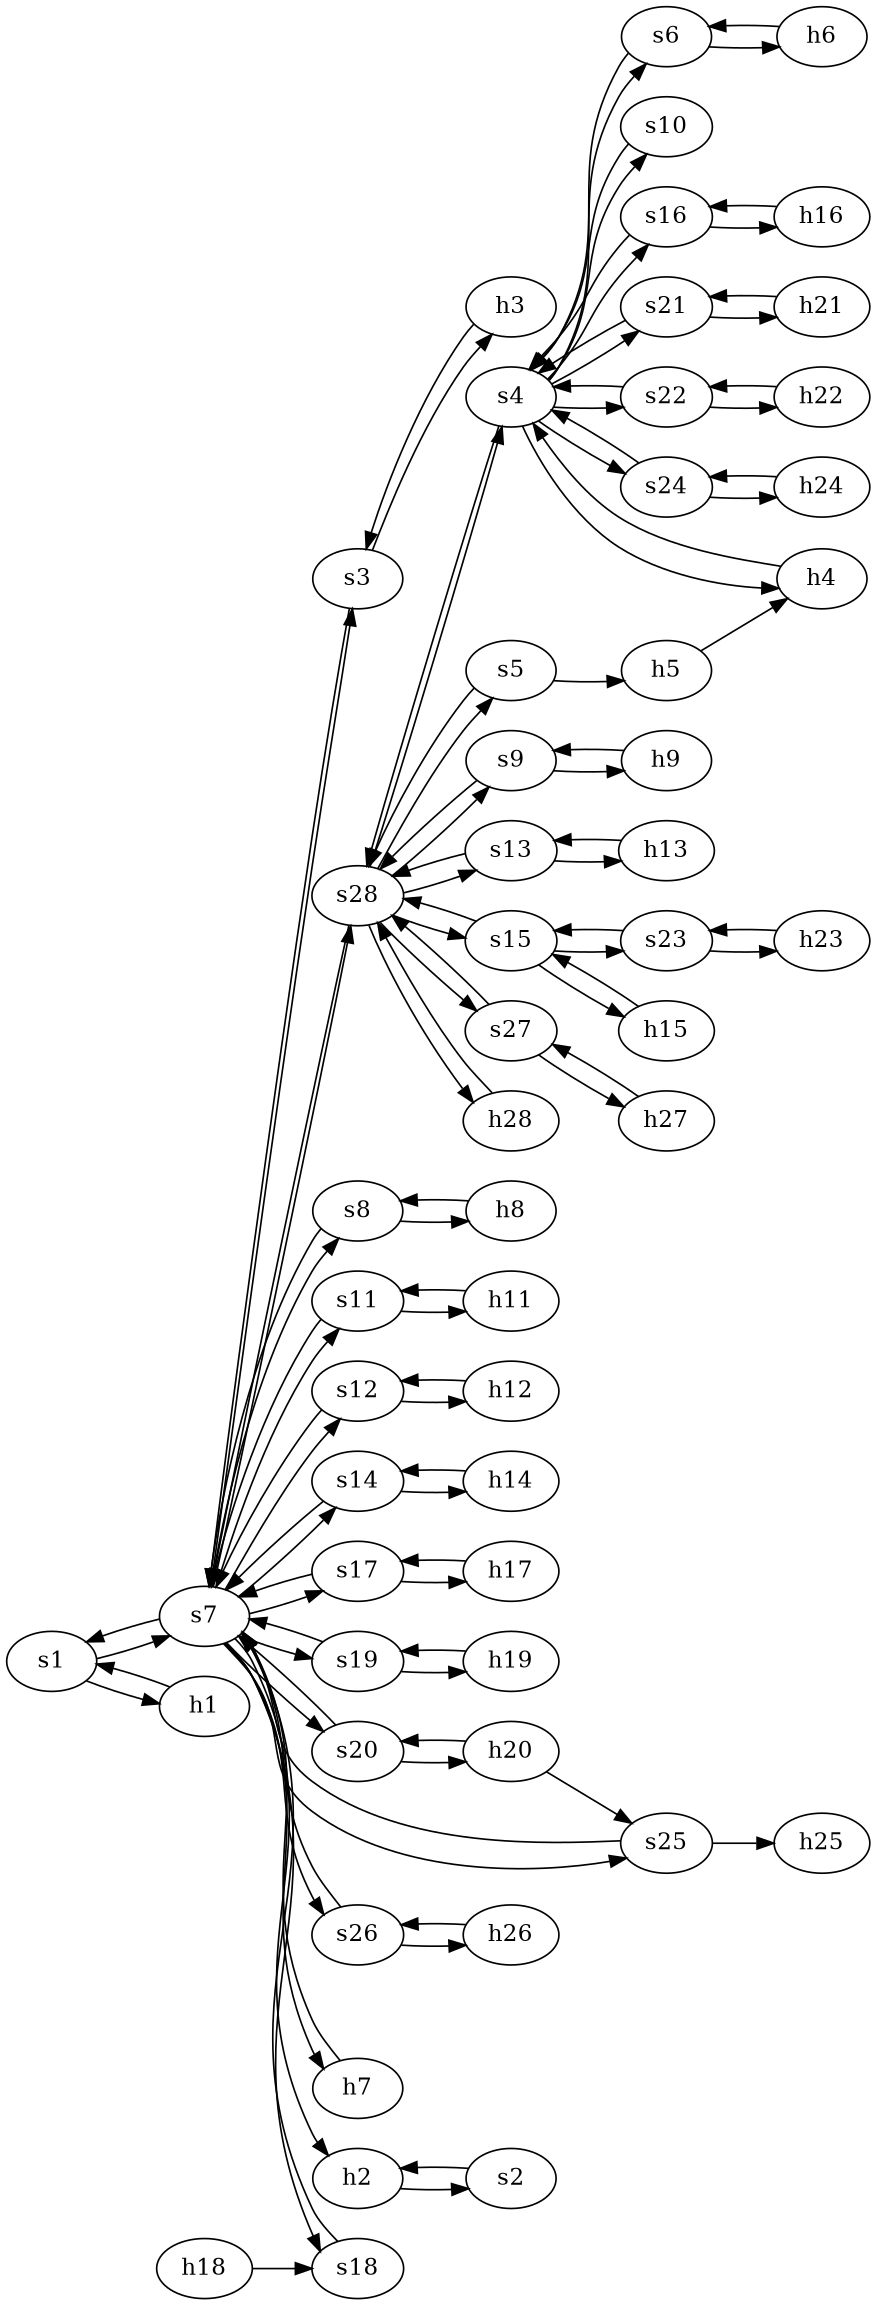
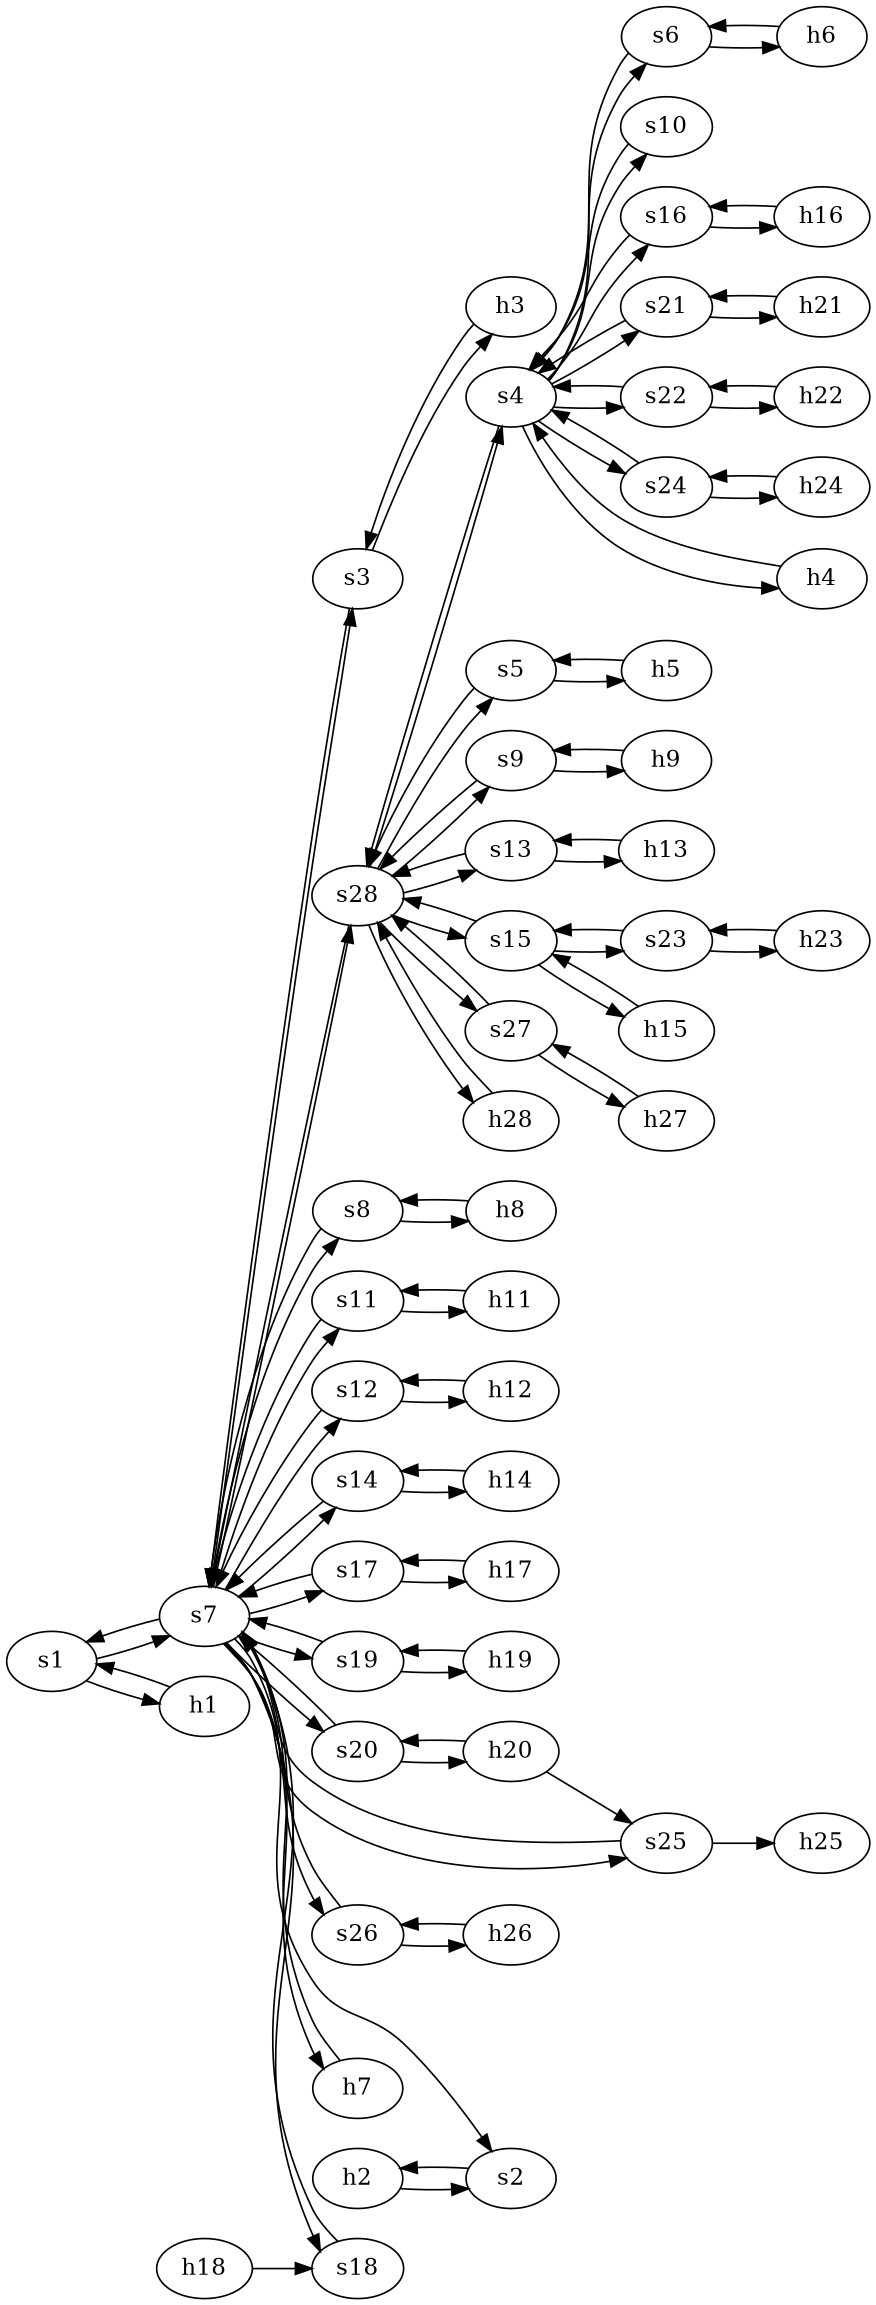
edge "h5" -> "h4": now "h5" -> "s5"
edge "s7" -> "h2": now "s7" -> "s2"
